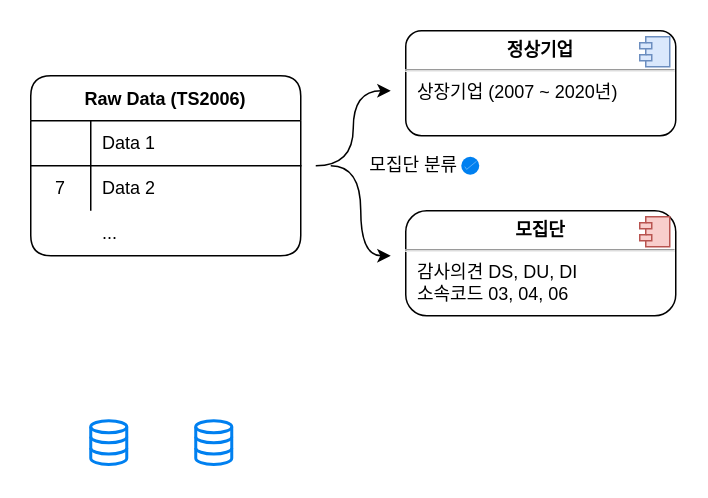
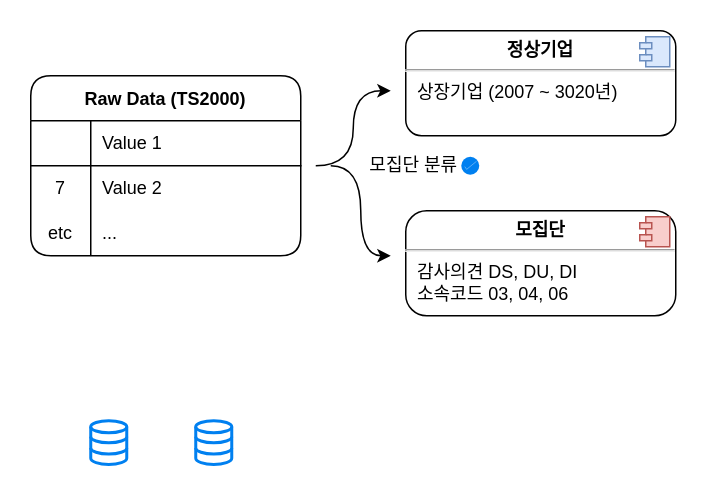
node "정상기업 상장기업 (2007 ~ 2020년)": label "정상기업 상장기업 (2007 ~ 2020년)" -> "정상기업 상장기업 (2007 ~ 3020년)"
node "Raw Data (TS2006)": label "Raw Data (TS2006)" -> "Raw Data (TS2000)"
node "Data 1": label "Data 1" -> "Value 1"
node "Data 2": label "Data 2" -> "Value 2"
node "etc": added
